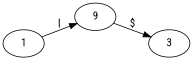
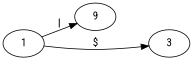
edge "9" -> "3": now "1" -> "3"
